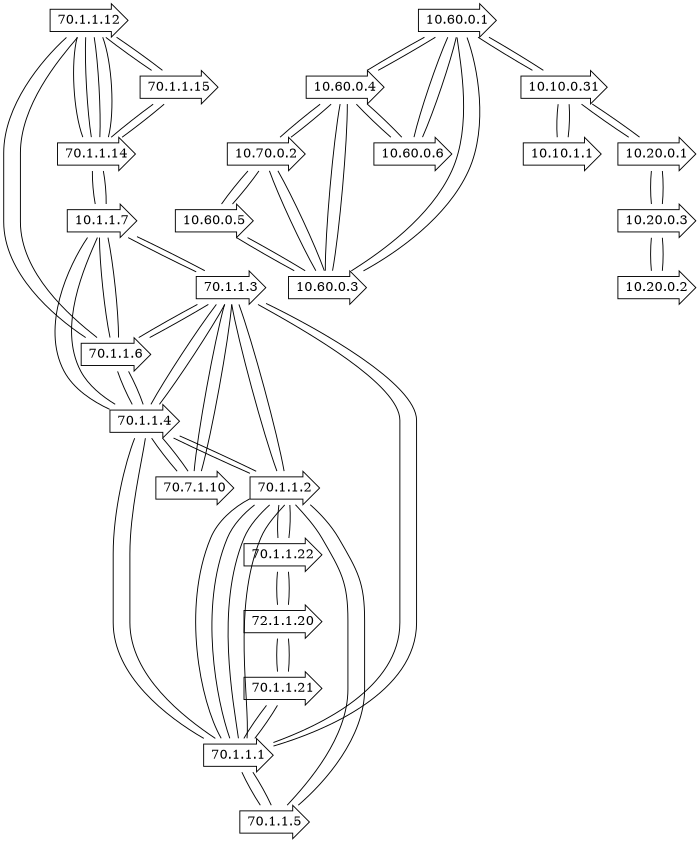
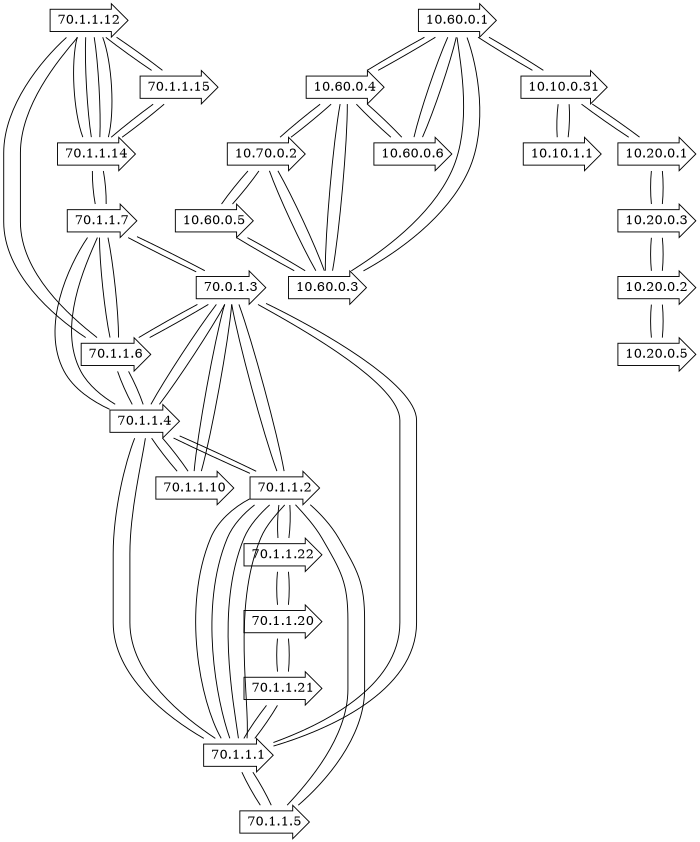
node "10.1.1.7": label "10.1.1.7" -> "70.1.1.7"
node "70.1.1.3": label "70.1.1.3" -> "70.0.1.3"
node "10.20.0.5": added
node "70.7.1.10": label "70.7.1.10" -> "70.1.1.10"
node "72.1.1.20": label "72.1.1.20" -> "70.1.1.20"
